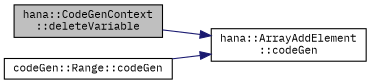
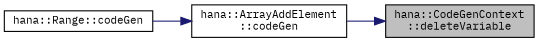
edge "hana::CodeGenContext ::deleteVariable" -> "hana::ArrayAddElement ::codeGen": reversed
node "codeGen::Range::codeGen": label "codeGen::Range::codeGen" -> "hana::Range::codeGen"
